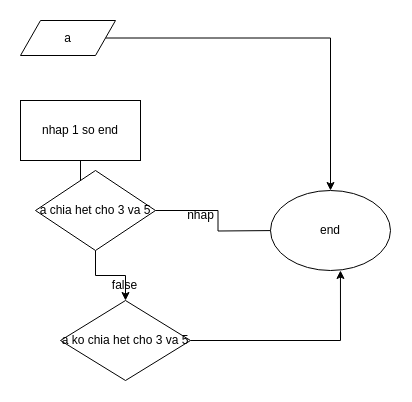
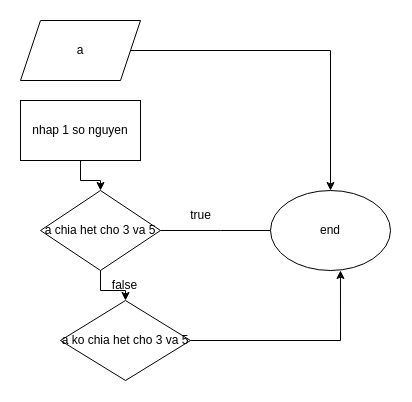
node "a": size 95x35 -> 120x60
node "nhap 1 so end": label "nhap 1 so end" -> "nhap 1 so nguyen"
node "a chia het cho 3 va 5": moved (96, 211) -> (101, 231)
node "nhap": label "nhap" -> "true"
